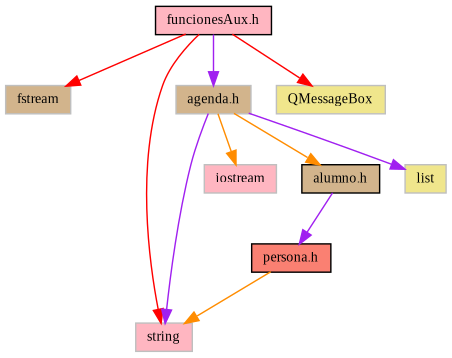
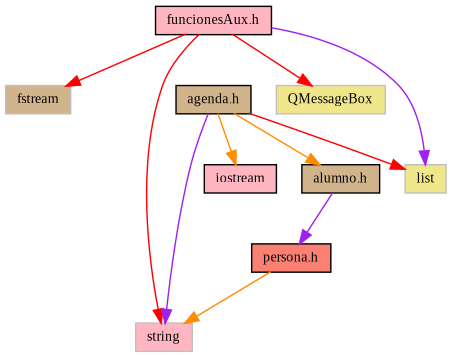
edge "funcionesAux.h" -> "agenda.h": now "funcionesAux.h" -> "list"
node "agenda.h": color grey75 -> black
edge "agenda.h" -> "list": color purple -> red
node "iostream": color grey75 -> black
